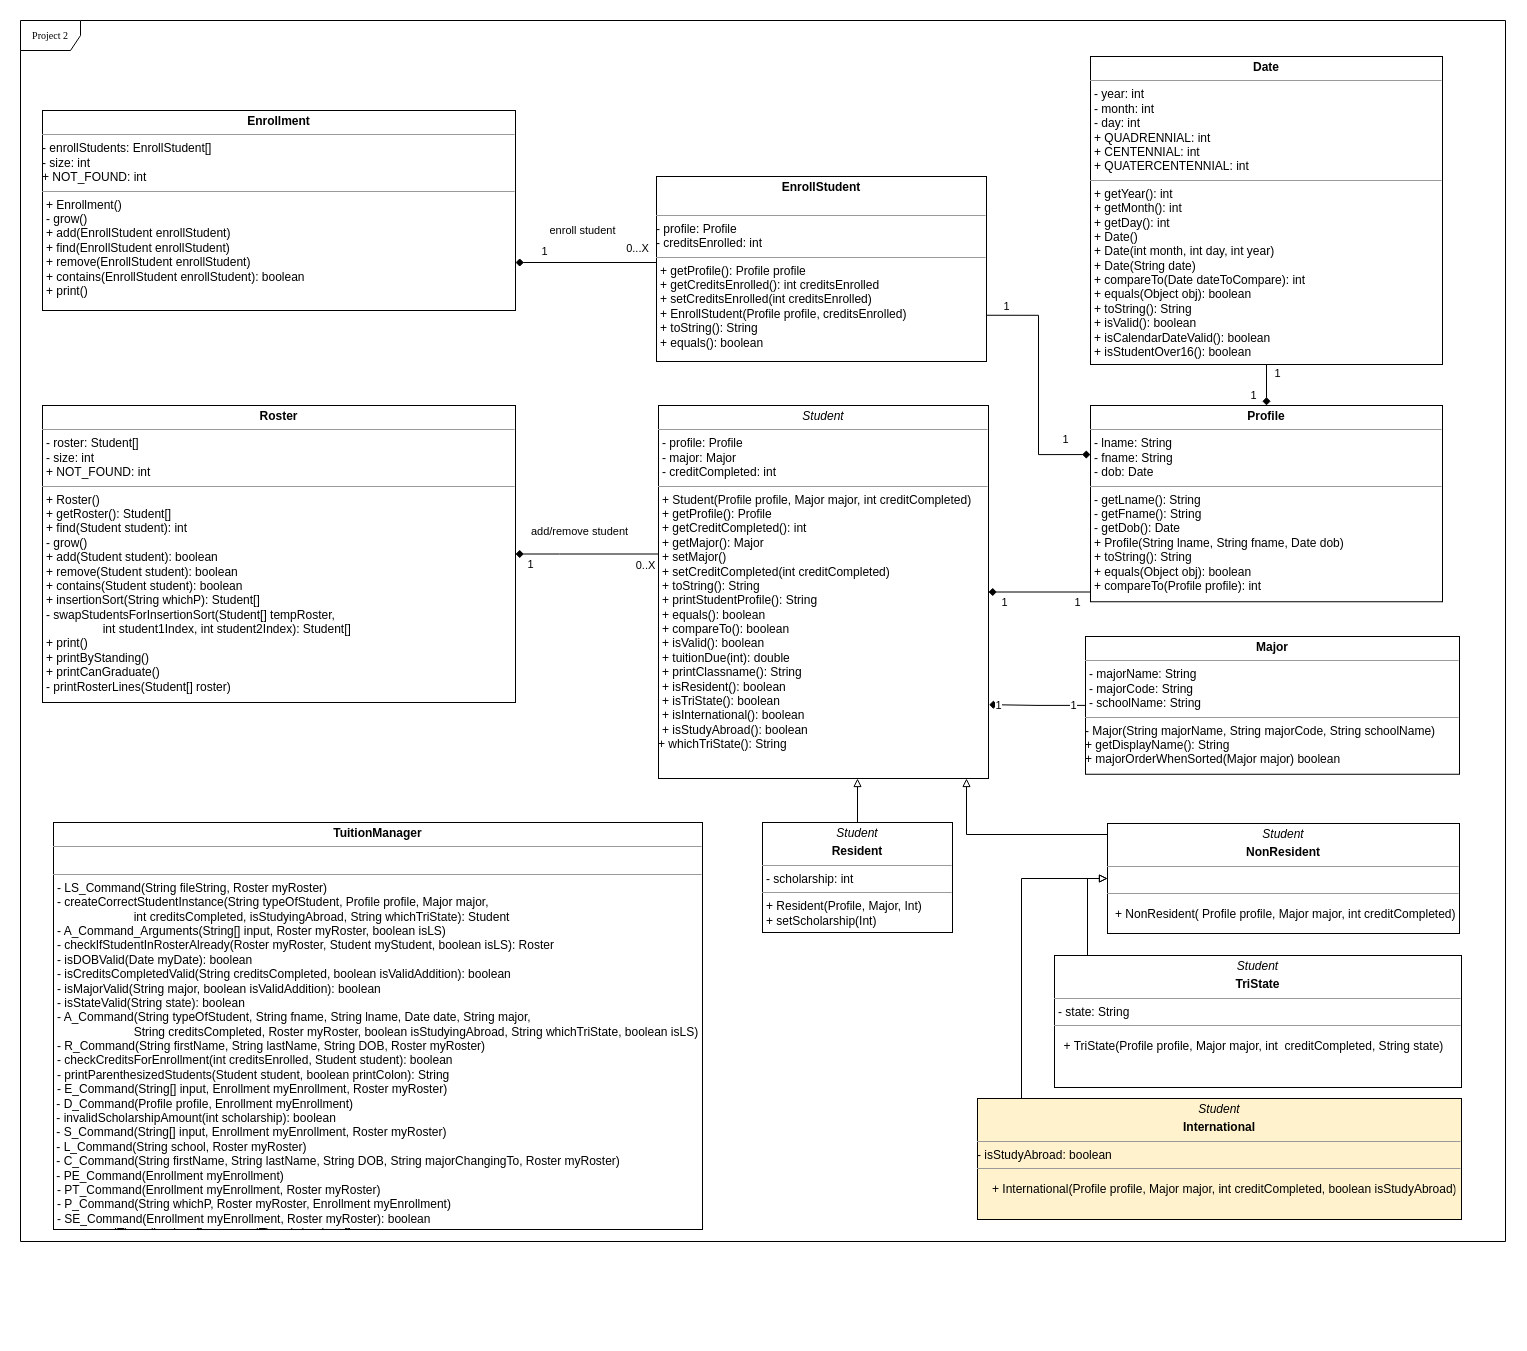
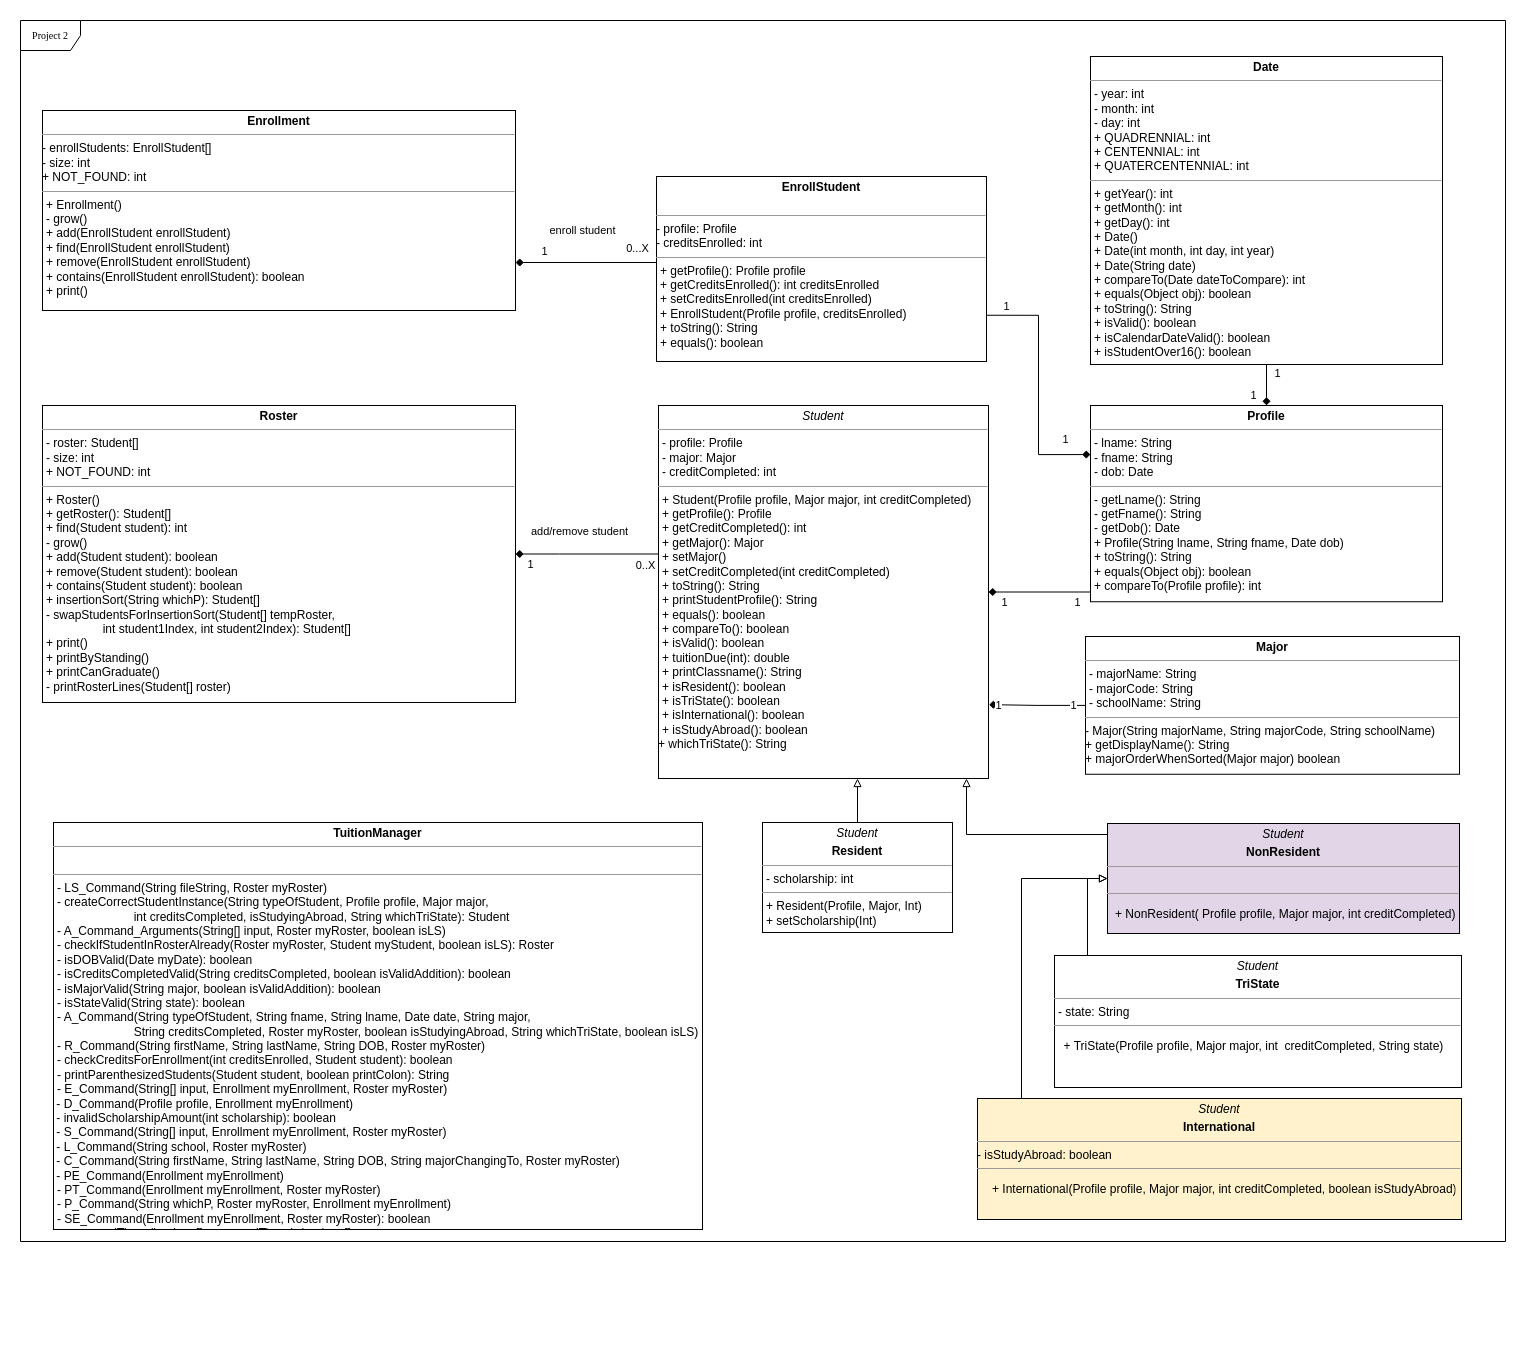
node "Student NonResident": fillcolor #ffffff -> #e1d5e7
